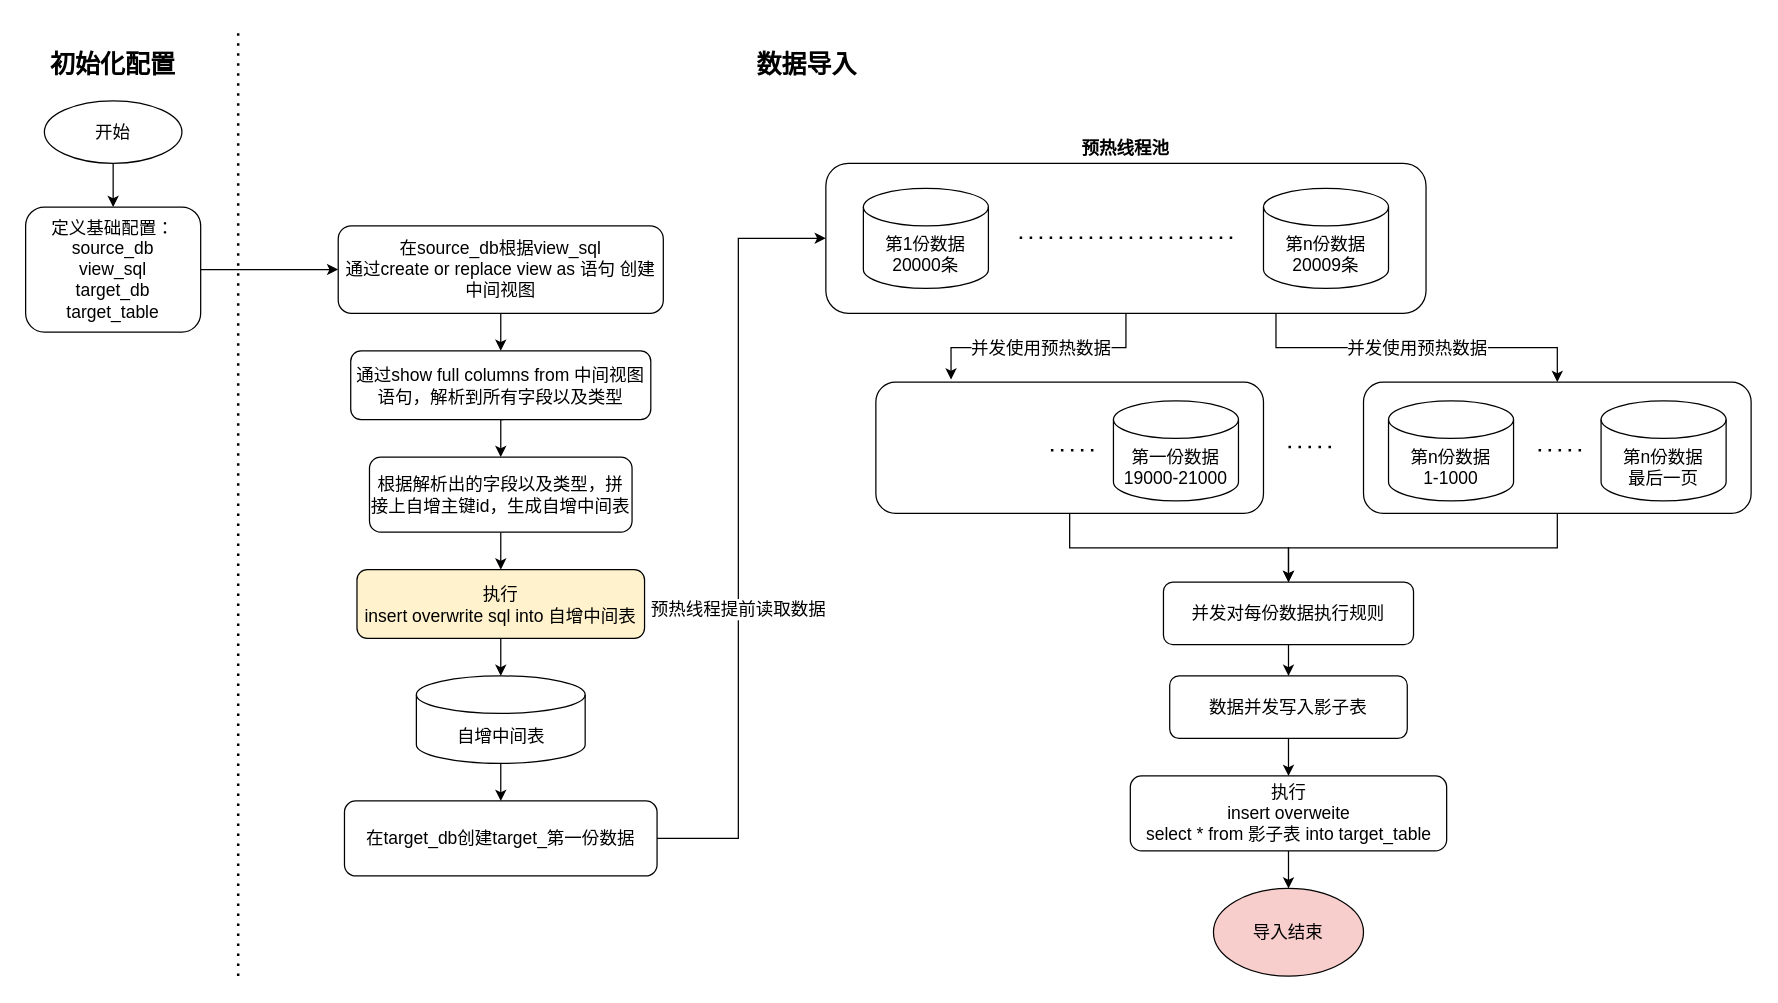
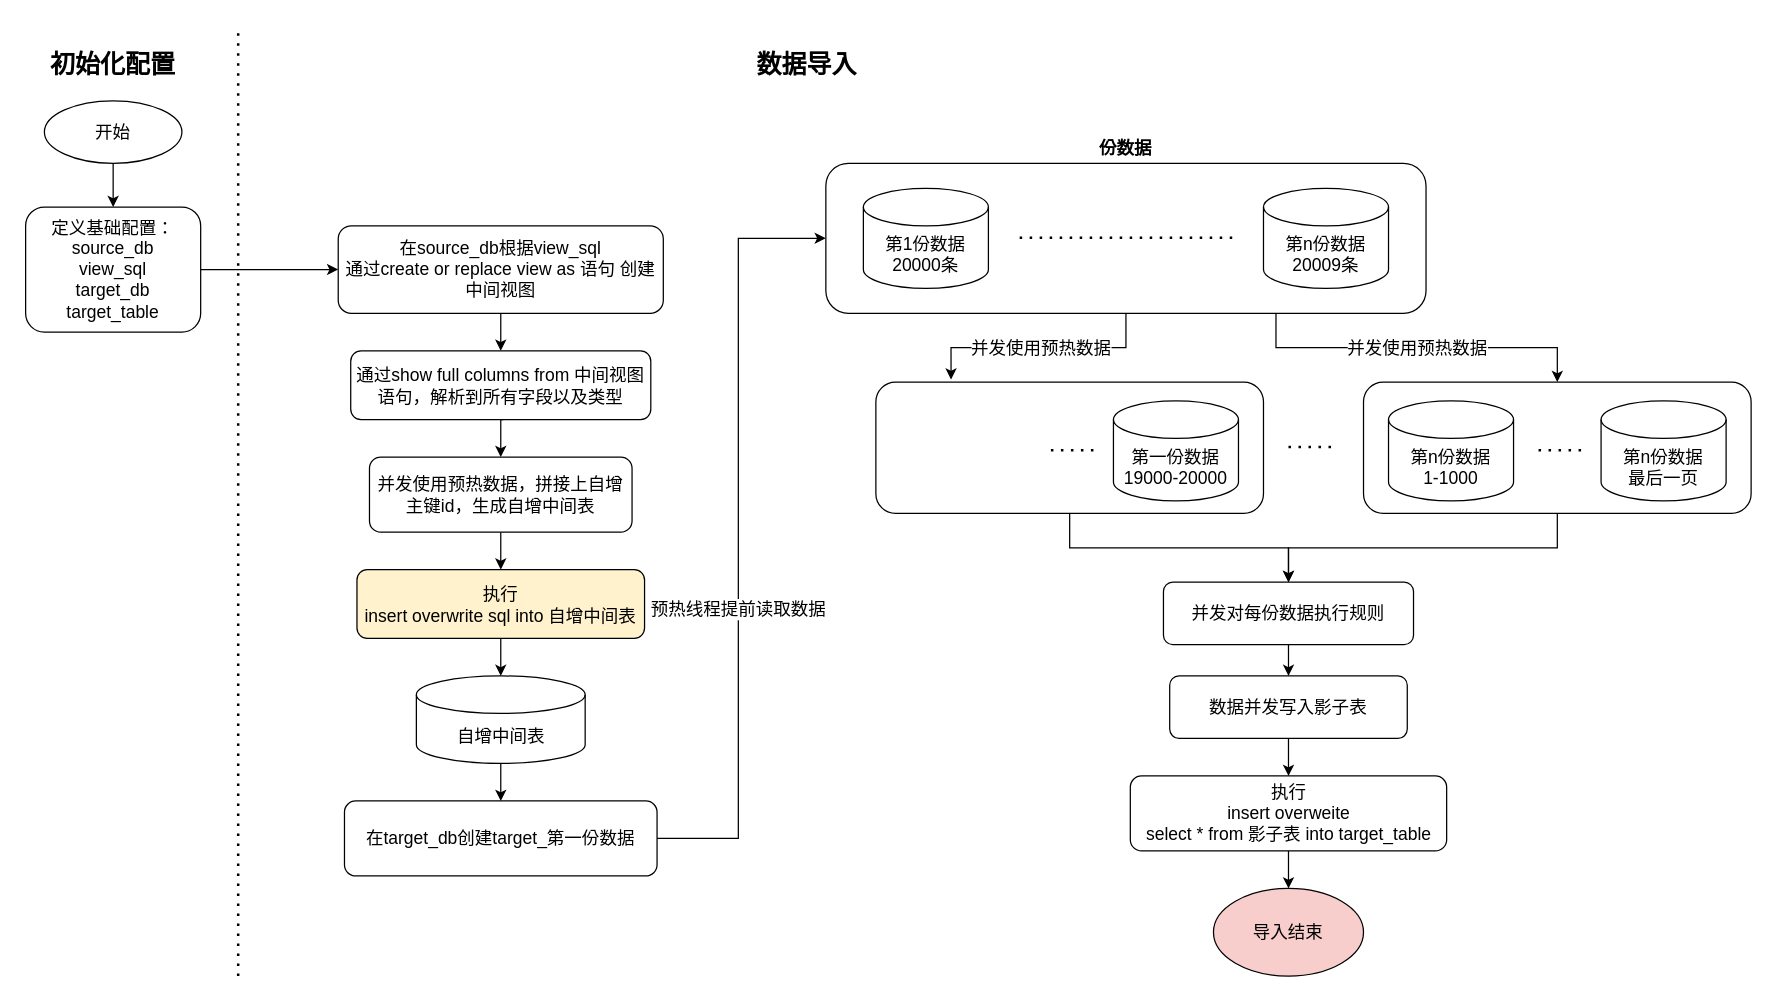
node "预热线程池": label "预热线程池" -> "份数据"
node "第一份数据 19000-21000": label "第一份数据 19000-21000" -> "第一份数据 19000-20000"
node "根据解析出的字段以及类型，拼接上自增主键id，生成自增中间表": label "根据解析出的字段以及类型，拼接上自增主键id，生成自增中间表" -> "并发使用预热数据，拼接上自增主键id，生成自增中间表"
